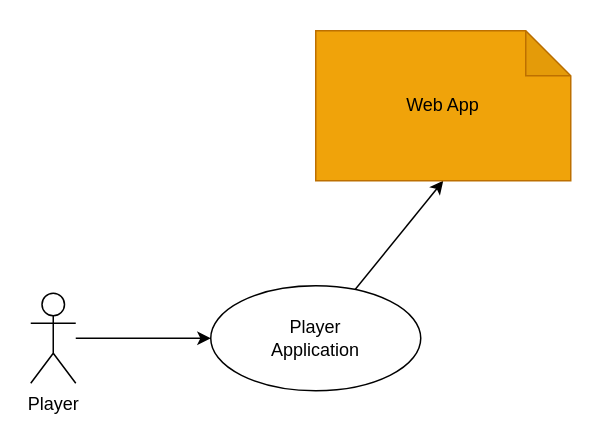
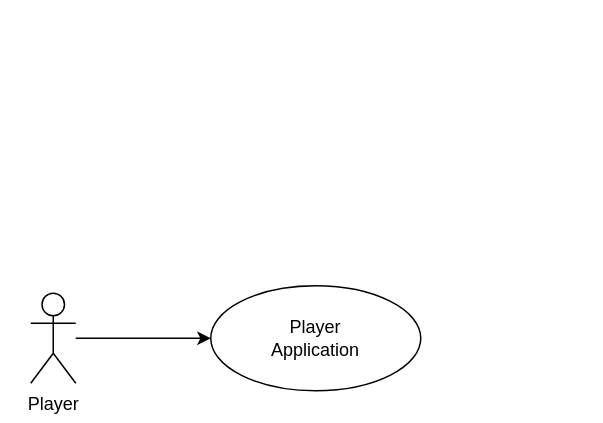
node "Web App": removed
edge "Player Application" -> "Web App": removed
